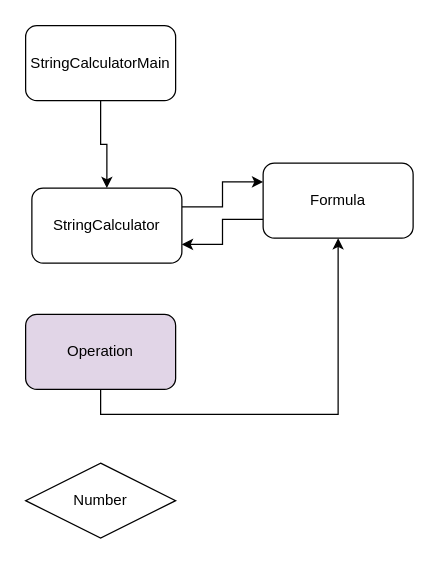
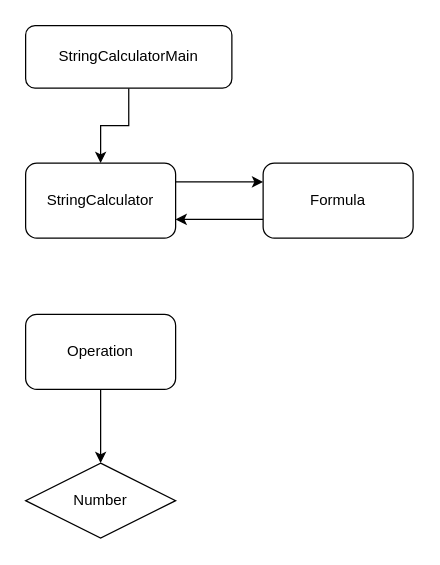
node "StringCalculatorMain": size 150x75 -> 206x63
node "StringCalculator": moved (107, 226) -> (101, 201)
node "Operation": fillcolor #e1d5e7 -> #ffffff
edge "Operation" -> "Formula": now "Operation" -> "Number"
